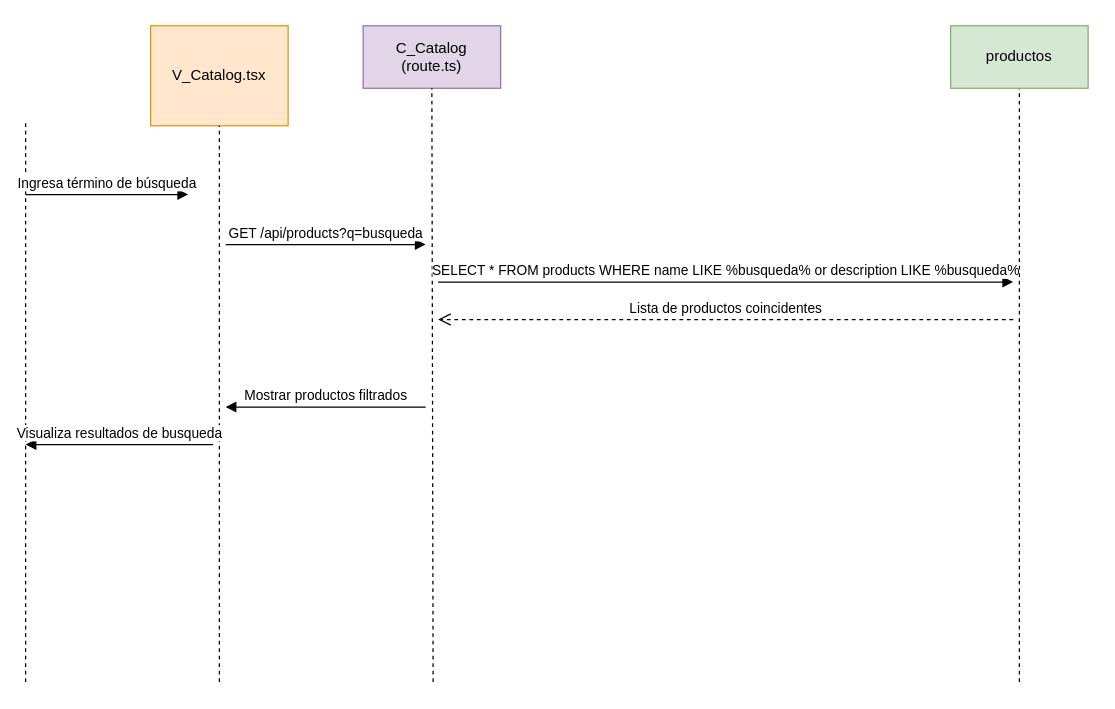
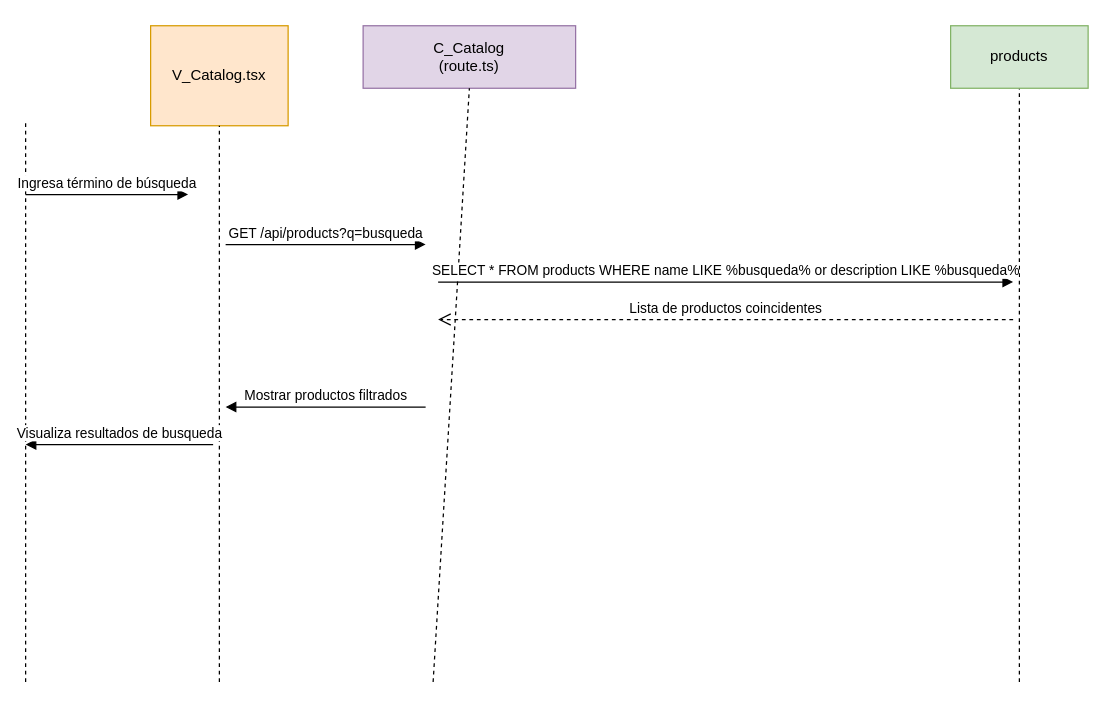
node "C_Catalog (route.ts)": size 138x63 -> 213x63
node "productos": label "productos" -> "products"
